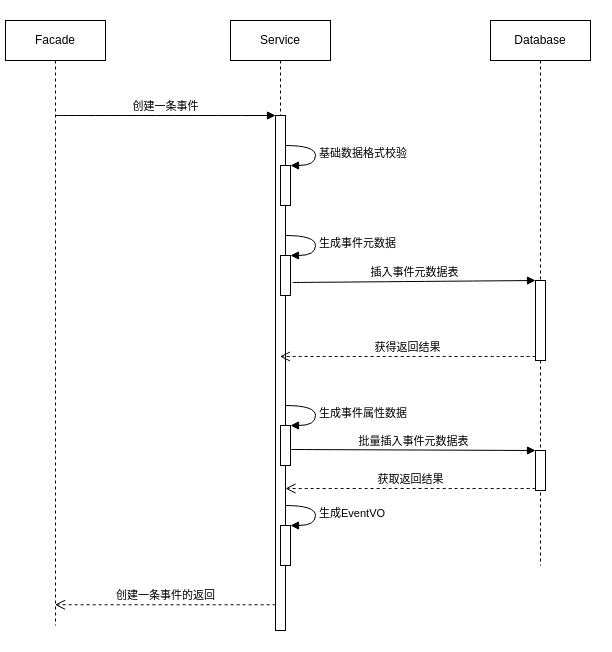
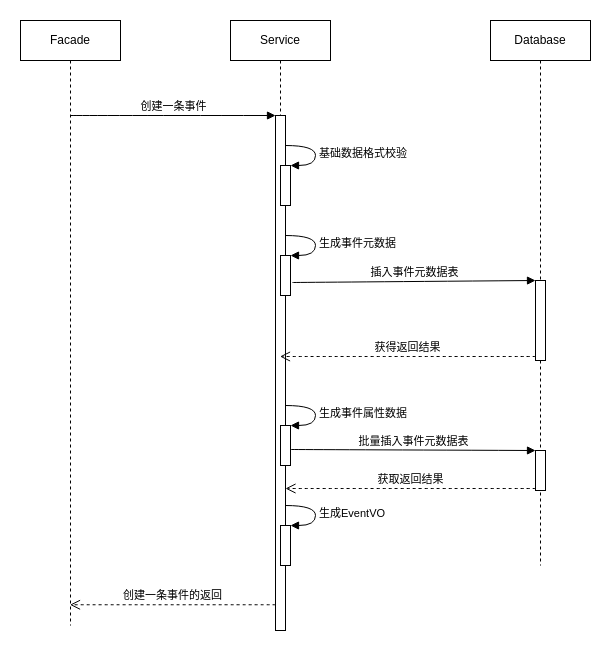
node "Facade": moved (56, 323) -> (71, 323)
